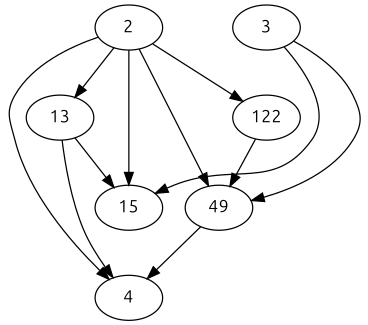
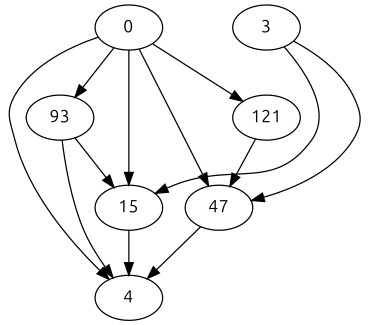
node "2": label "2" -> "0"
node "13": label "13" -> "93"
node "122": label "122" -> "121"
node "49": label "49" -> "47"
edge "15" -> "4": added
